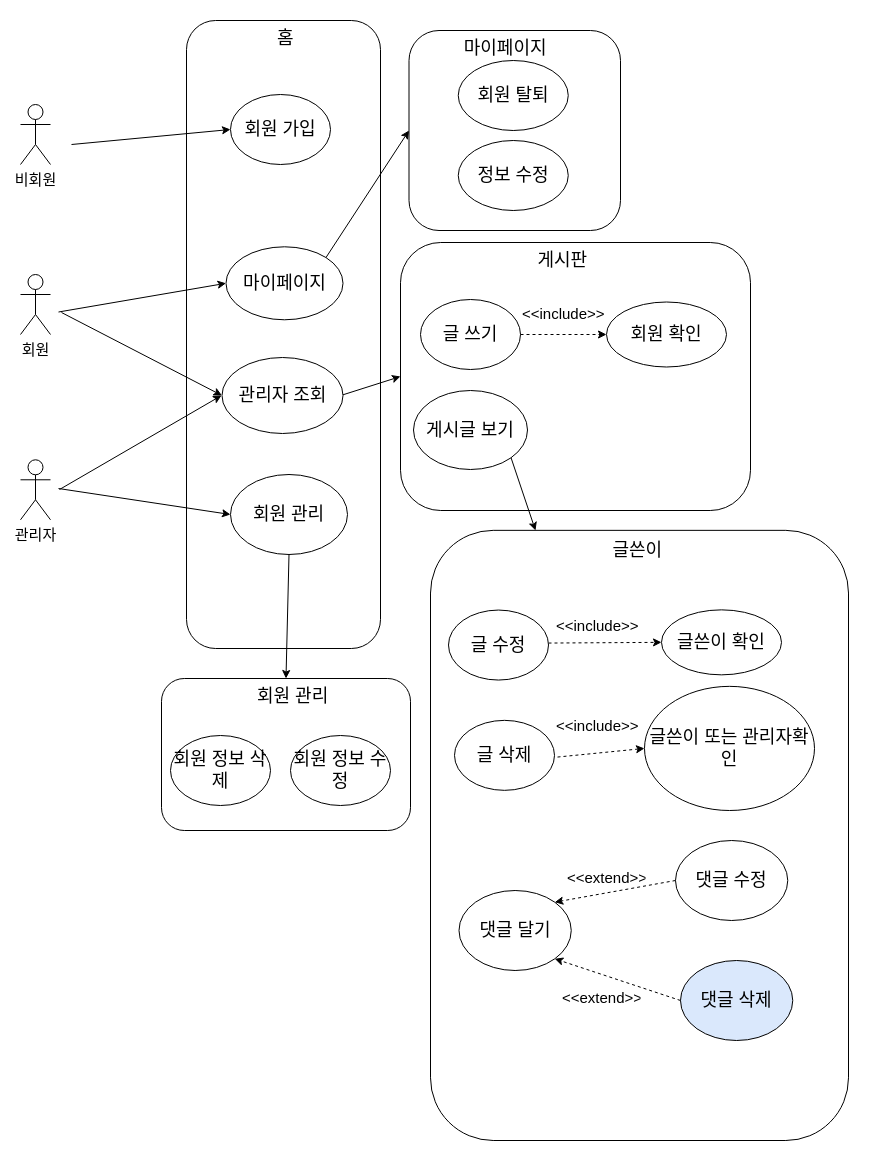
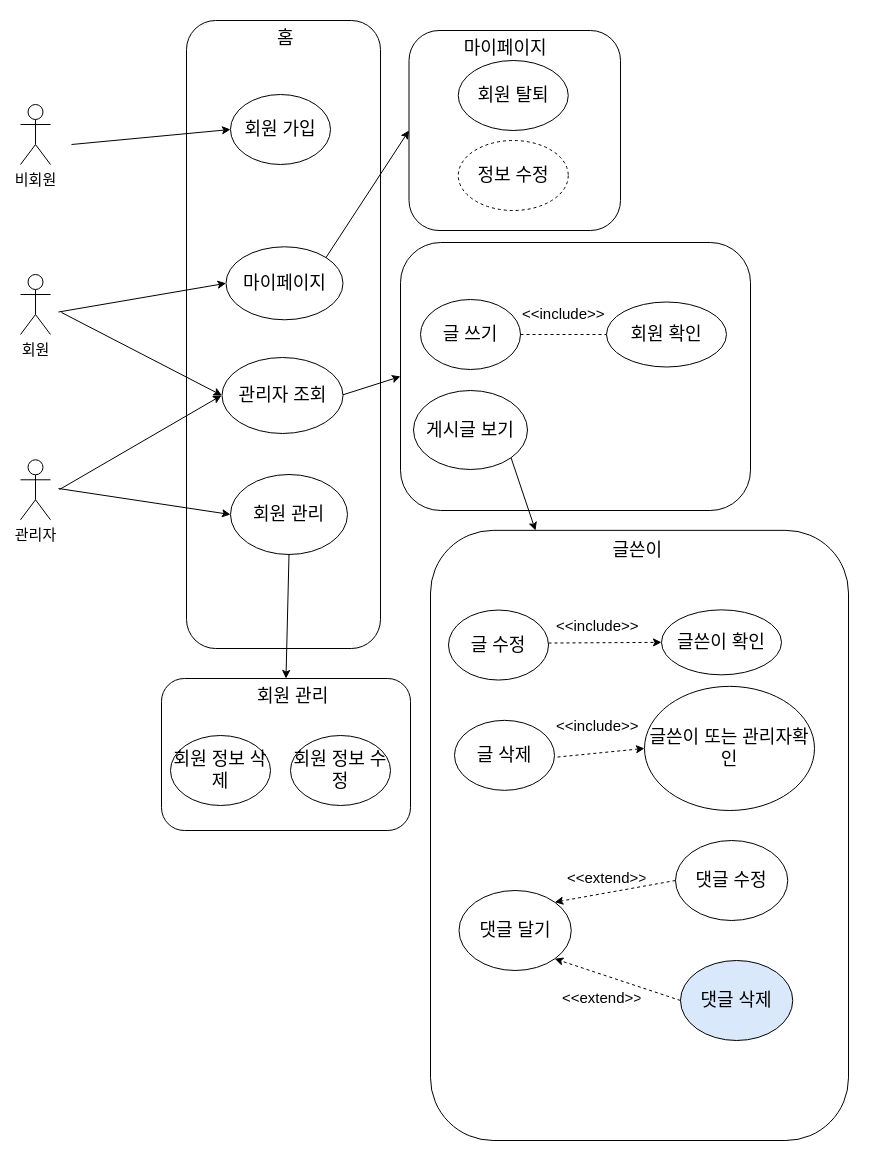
node "정보 수정": style solid -> dashed
node "게시판": removed
edge "글 쓰기" -> "회원 확인": arrowhead classic -> none
